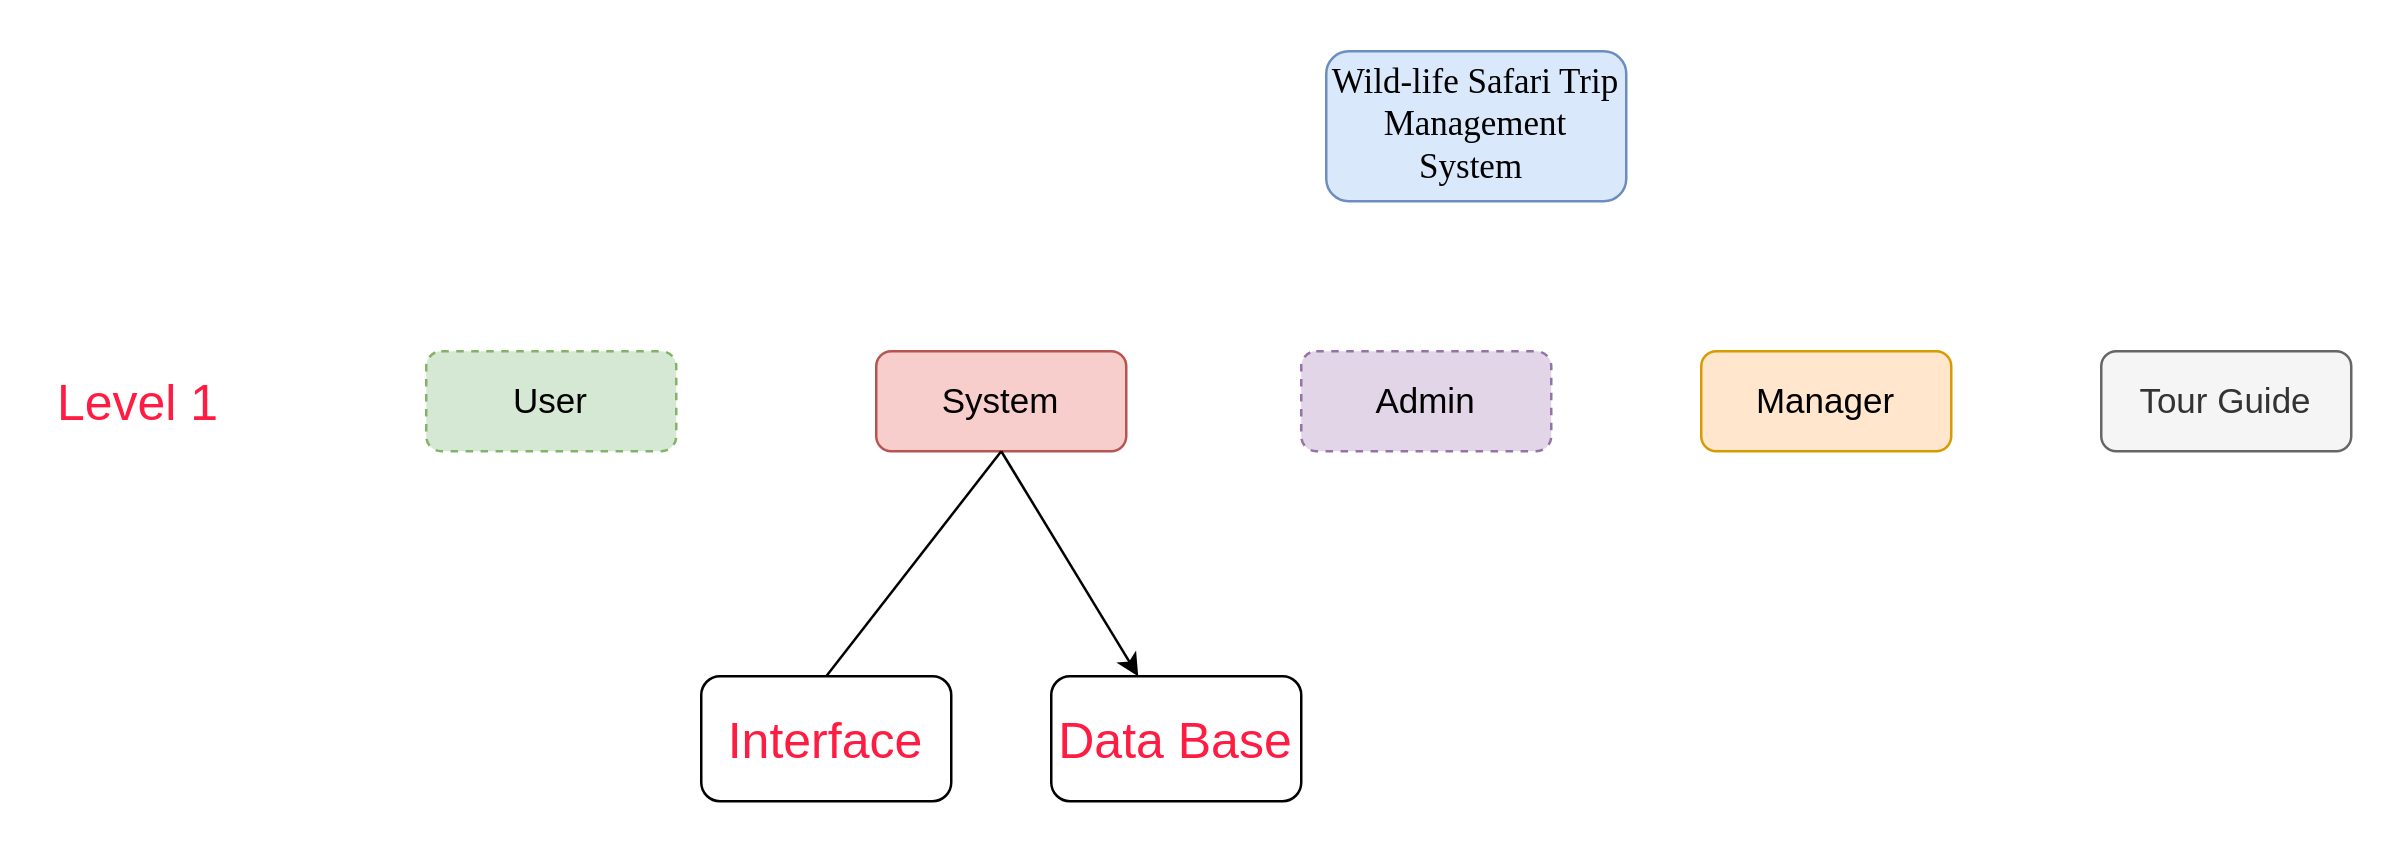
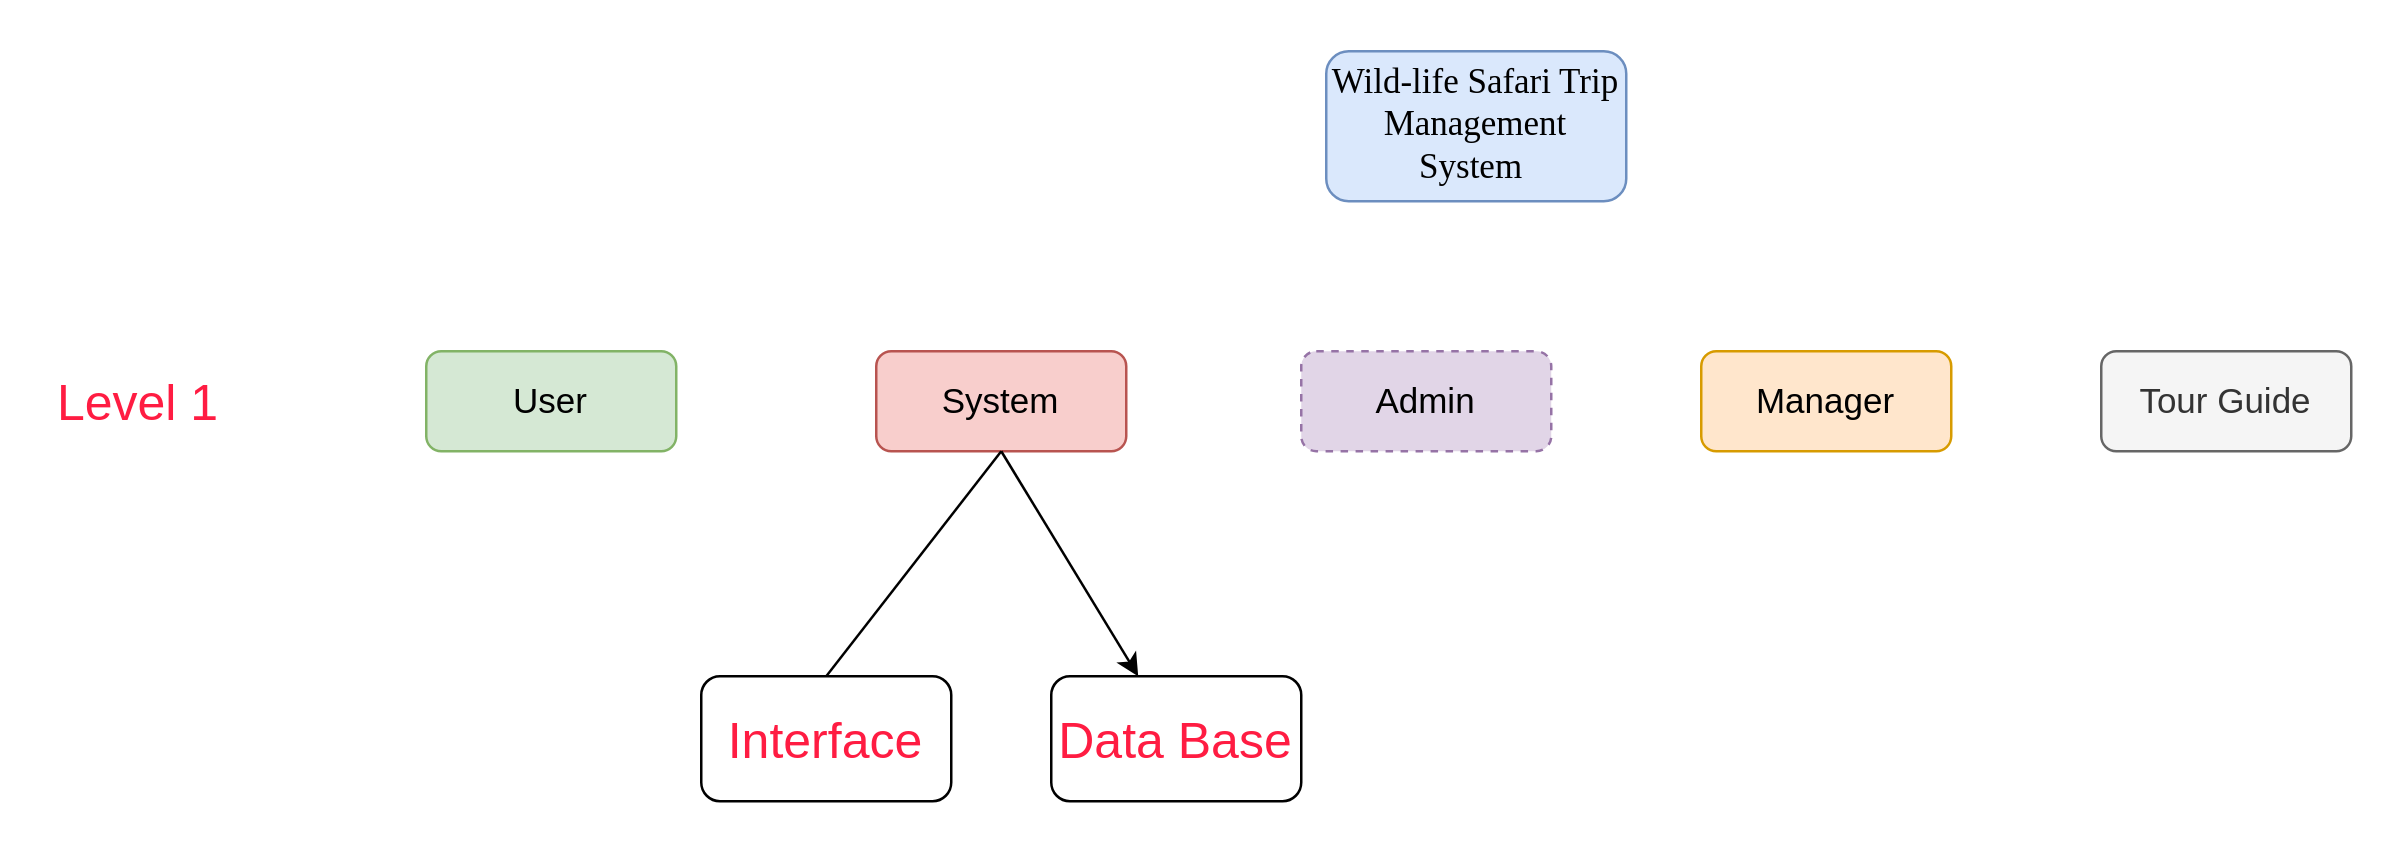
node "User": style dashed -> solid
